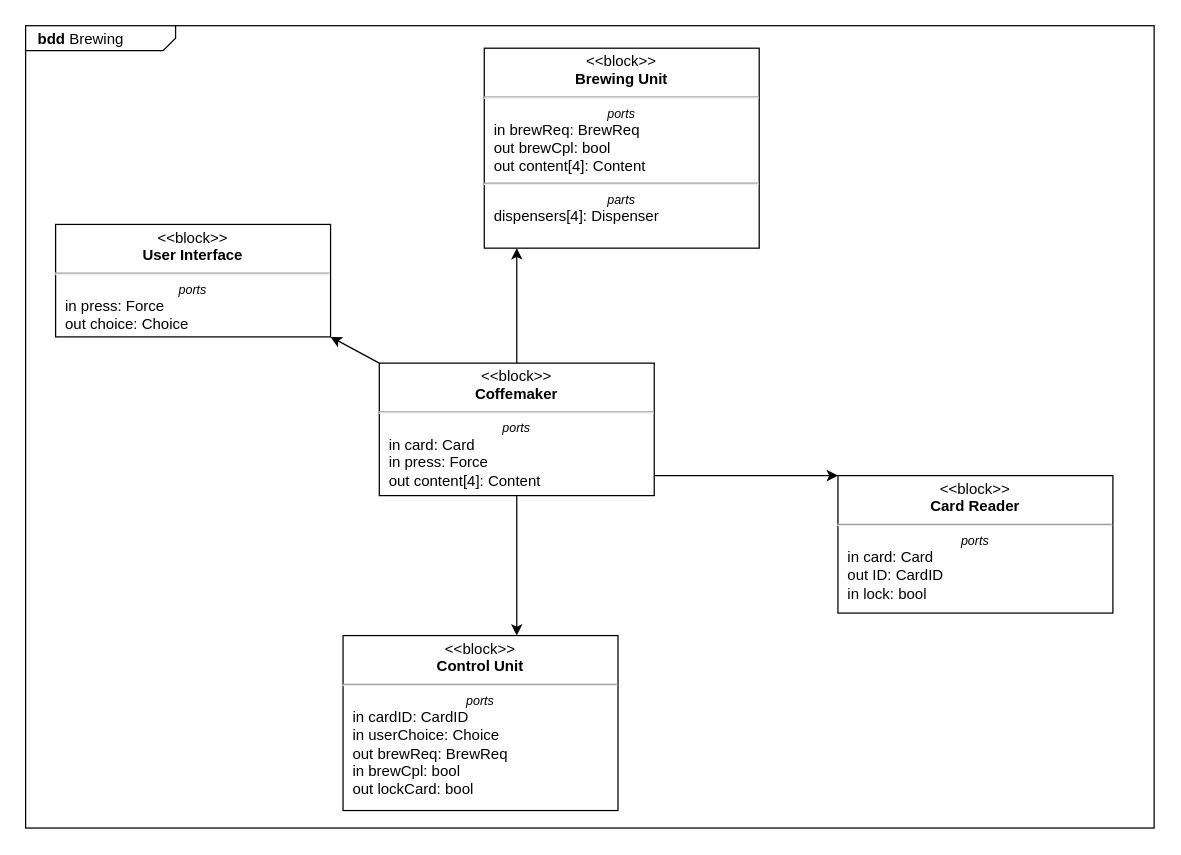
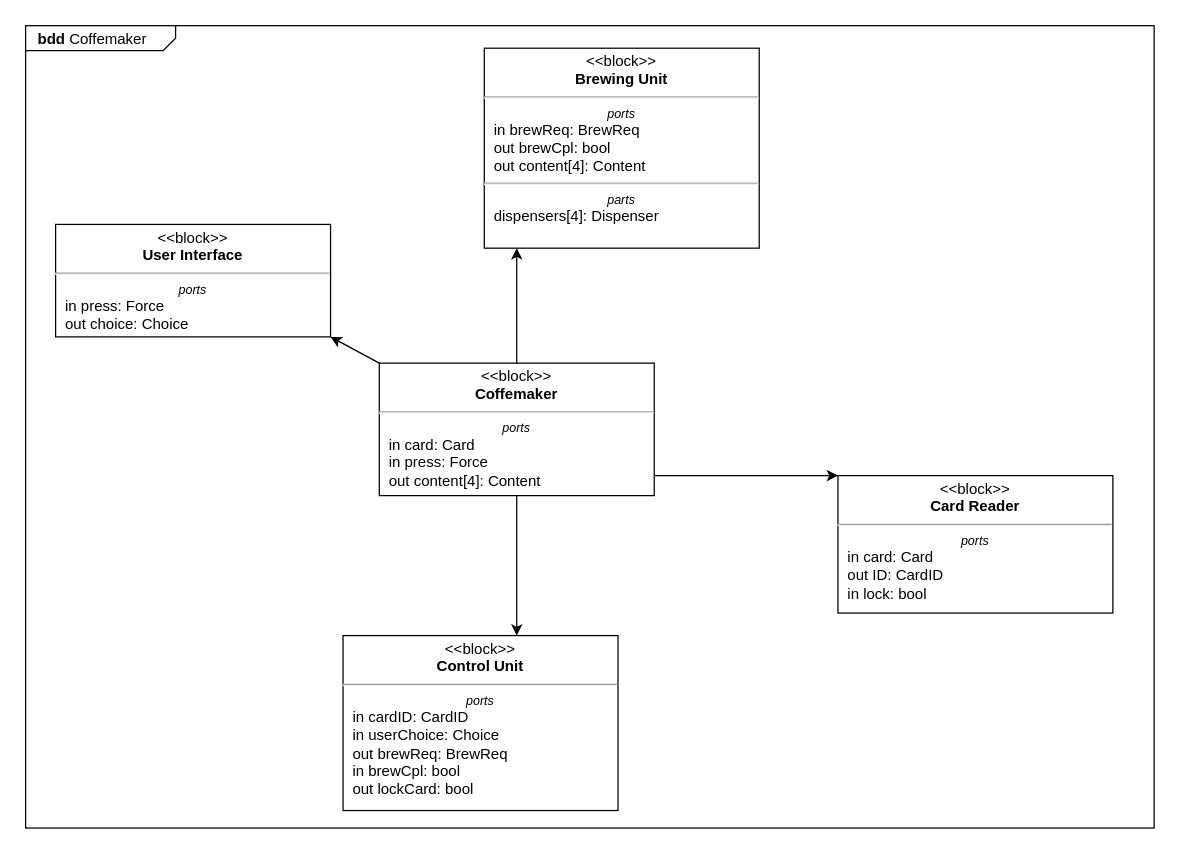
node "bdd Brewing": label "bdd Brewing" -> "bdd Coffemaker"
